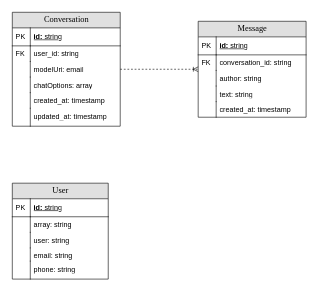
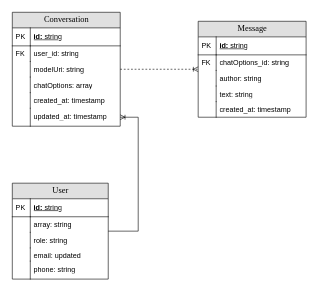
node "conversation_id: string": label "conversation_id: string" -> "chatOptions_id: string"
node "modelUri: email": label "modelUri: email" -> "modelUri: string"
edge "User" -> "updated_at: timestamp": added
node "user: string": label "user: string" -> "role: string"
node "email: string": label "email: string" -> "email: updated"
